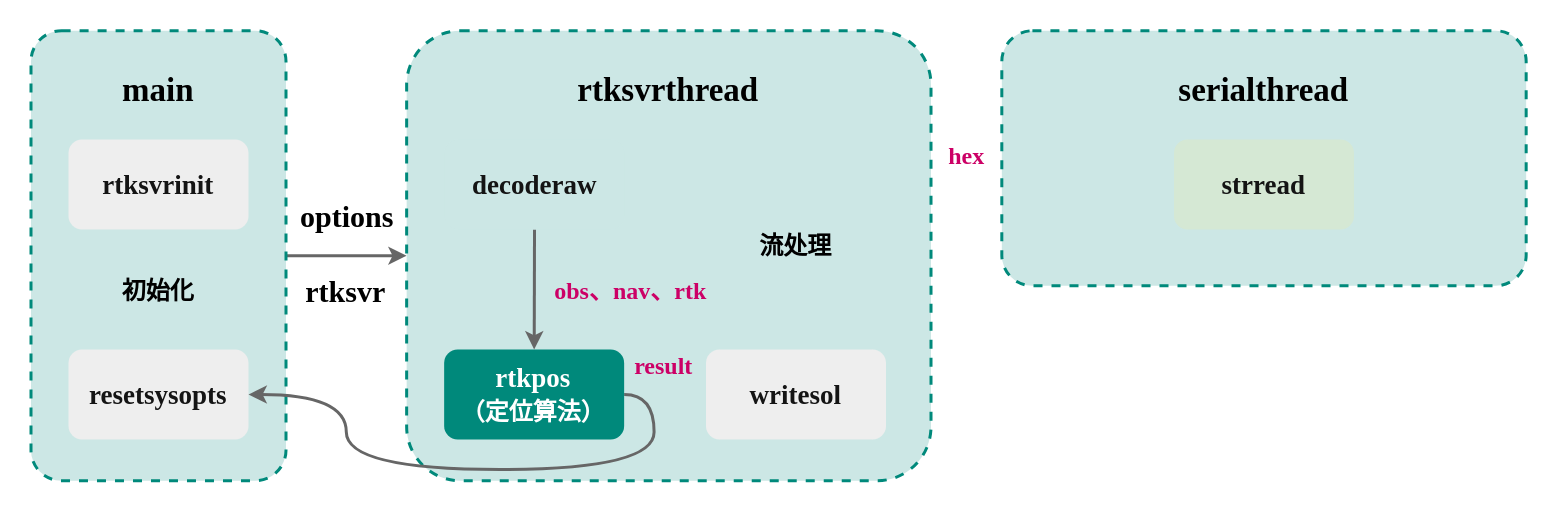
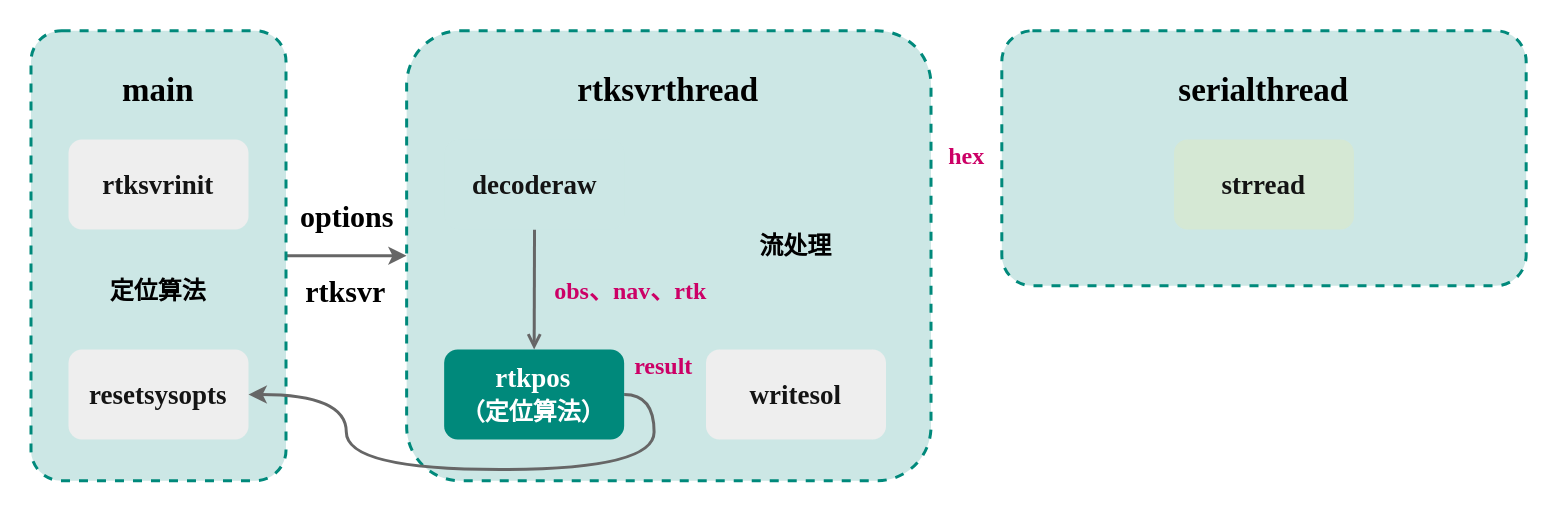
node "初始化": label "初始化" -> "定位算法"
edge "decoderaw" -> "rtkpos （定位算法）": arrowhead classic -> open
